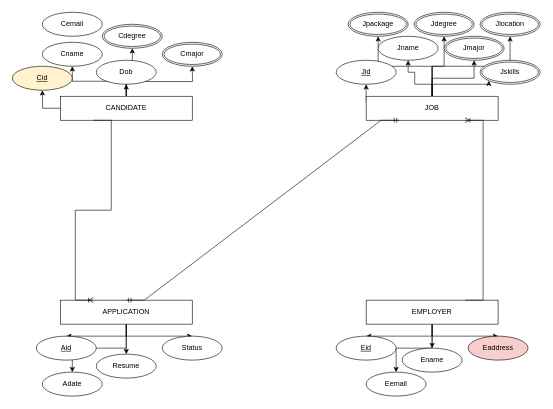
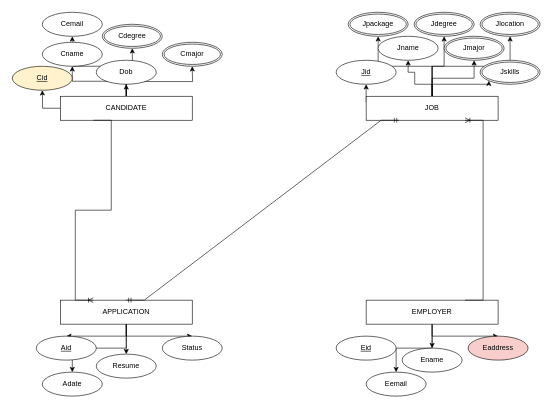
edge "CANDIDATE" -> "Cemail": added
edge "EMPLOYER" -> "Eid": removed
